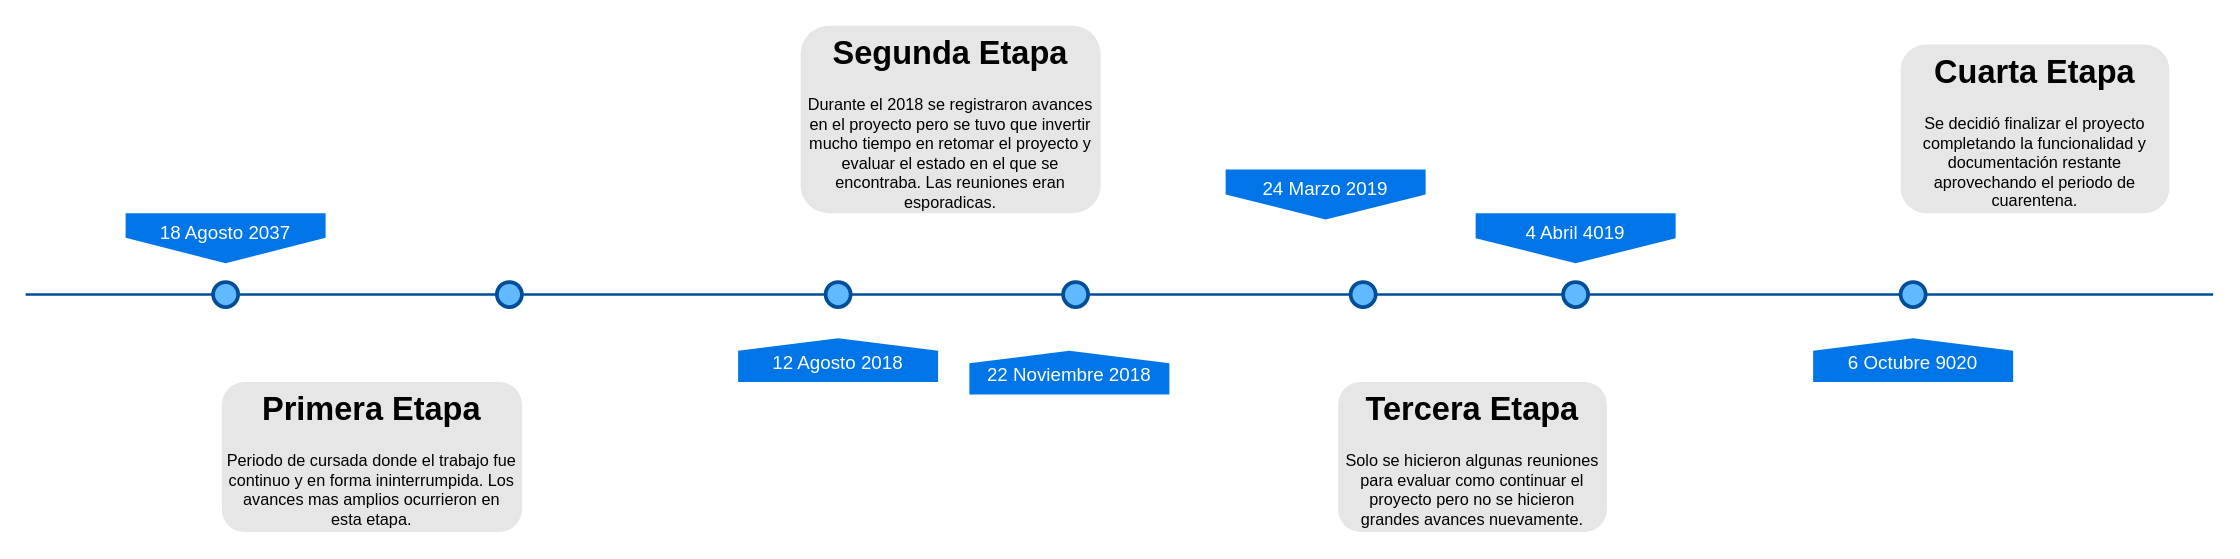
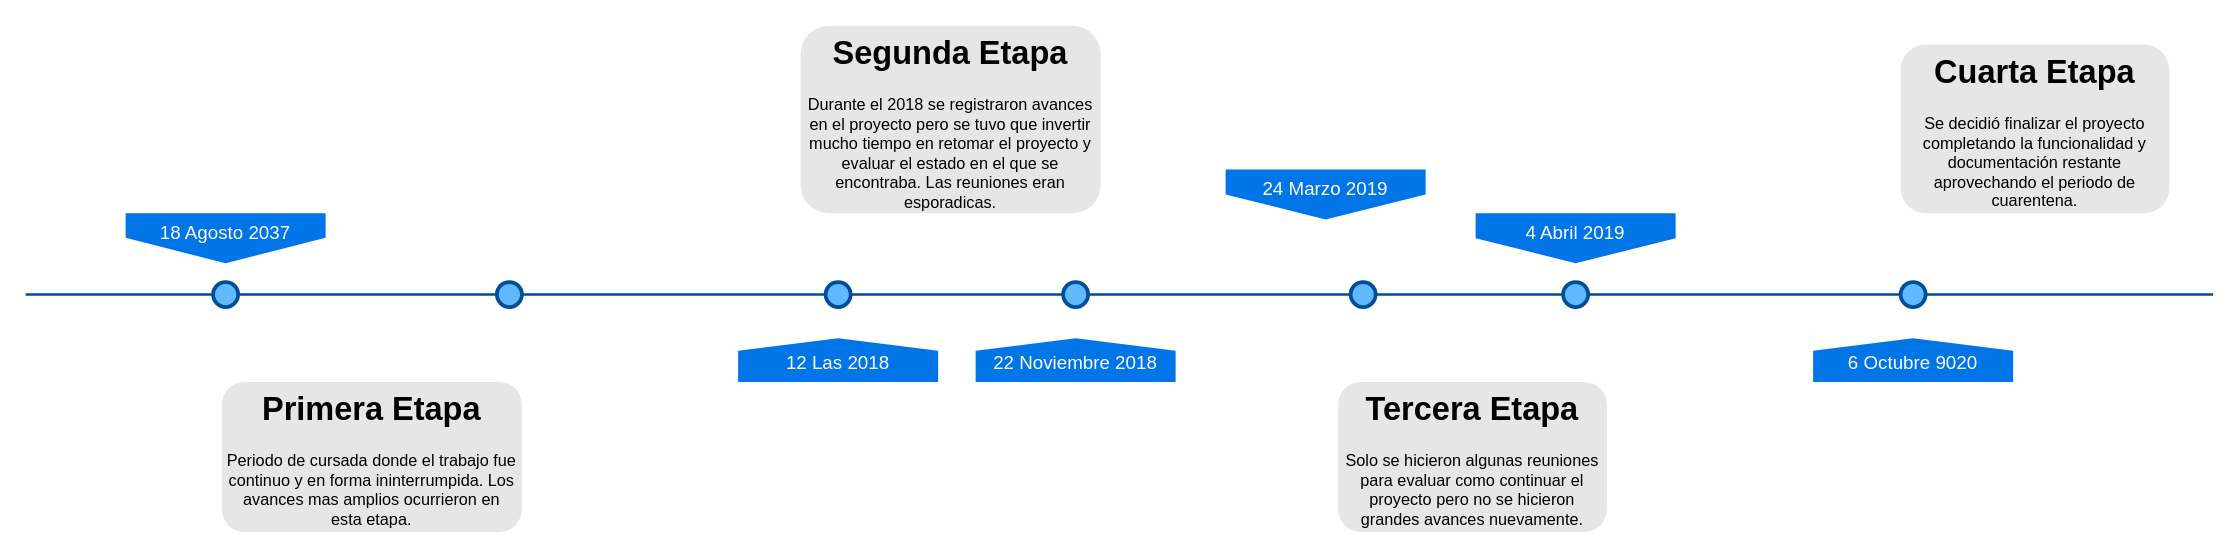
node "4 Abril 4019": label "4 Abril 4019" -> "4 Abril 2019"
node "12 Agosto 2018": label "12 Agosto 2018" -> "12 Las 2018"
node "22 Noviembre 2018": moved (1069, 373) -> (1076, 360)
